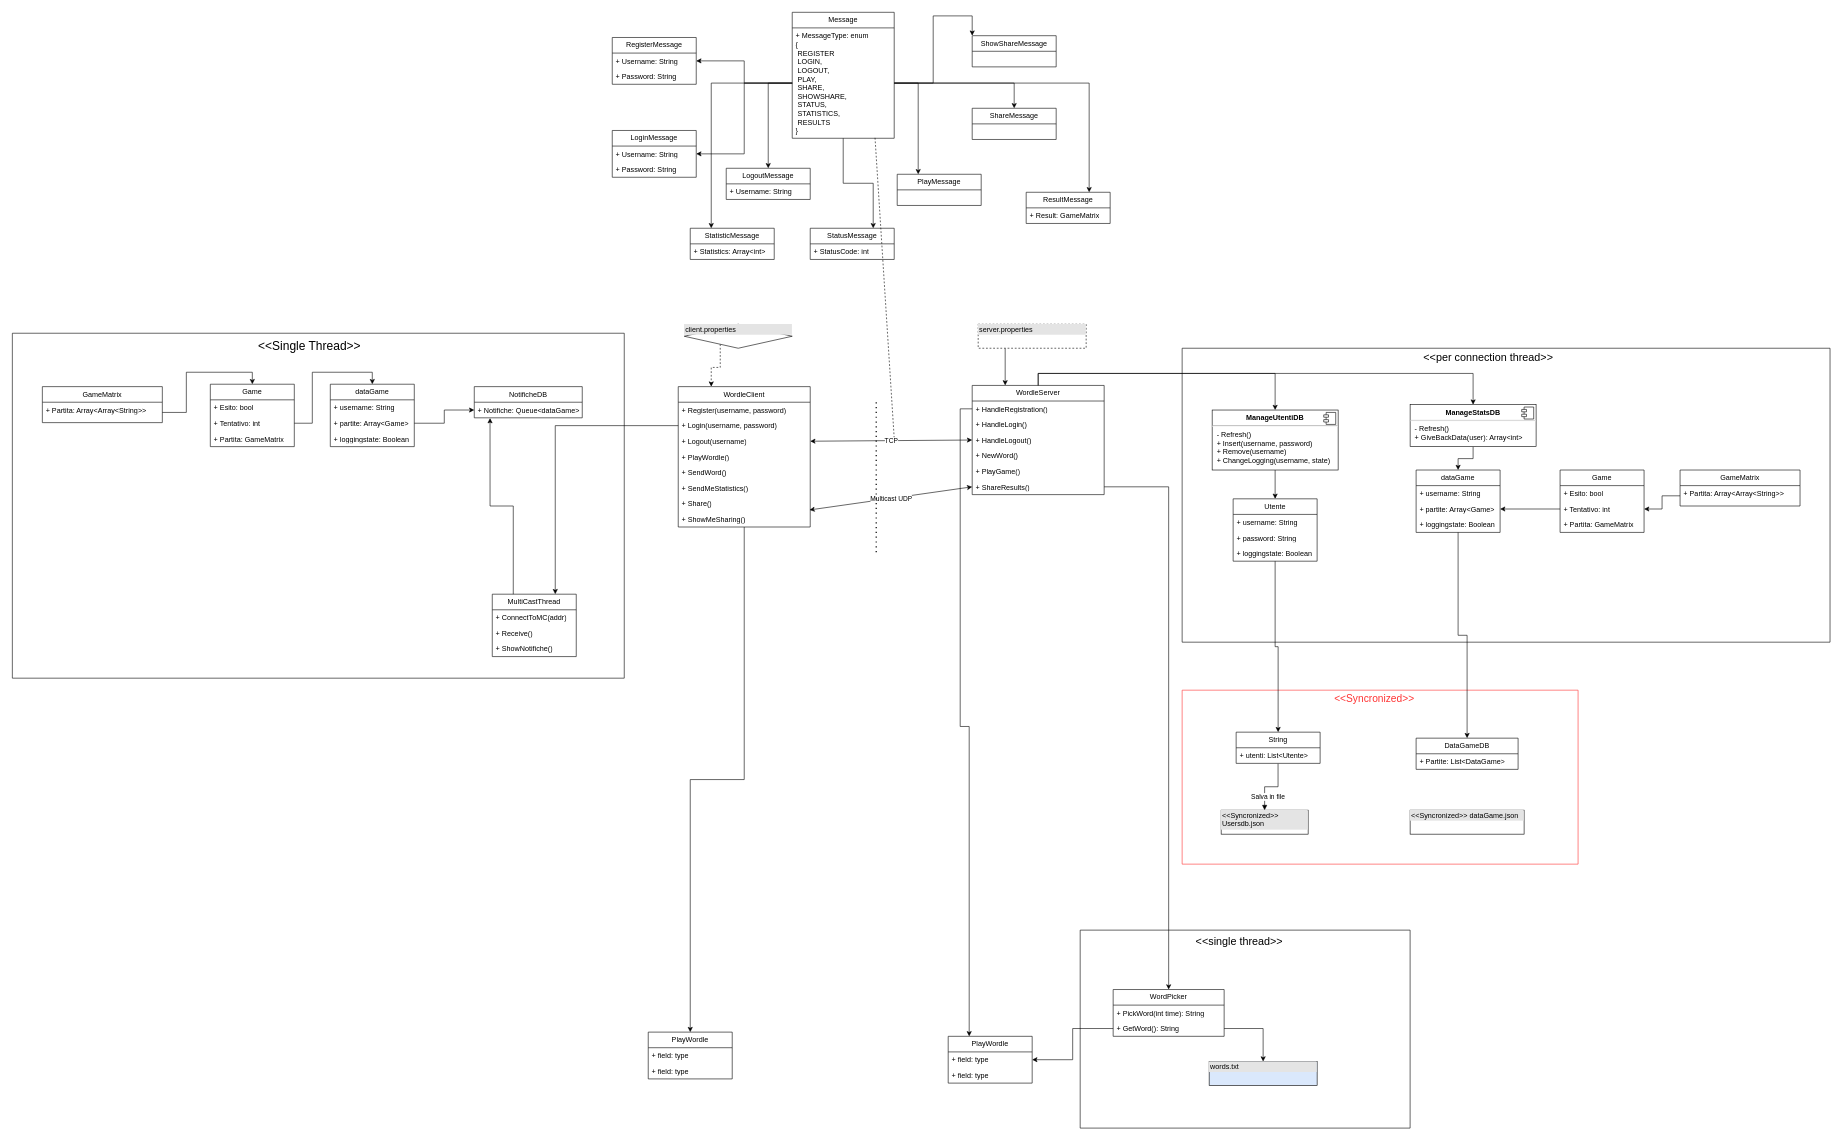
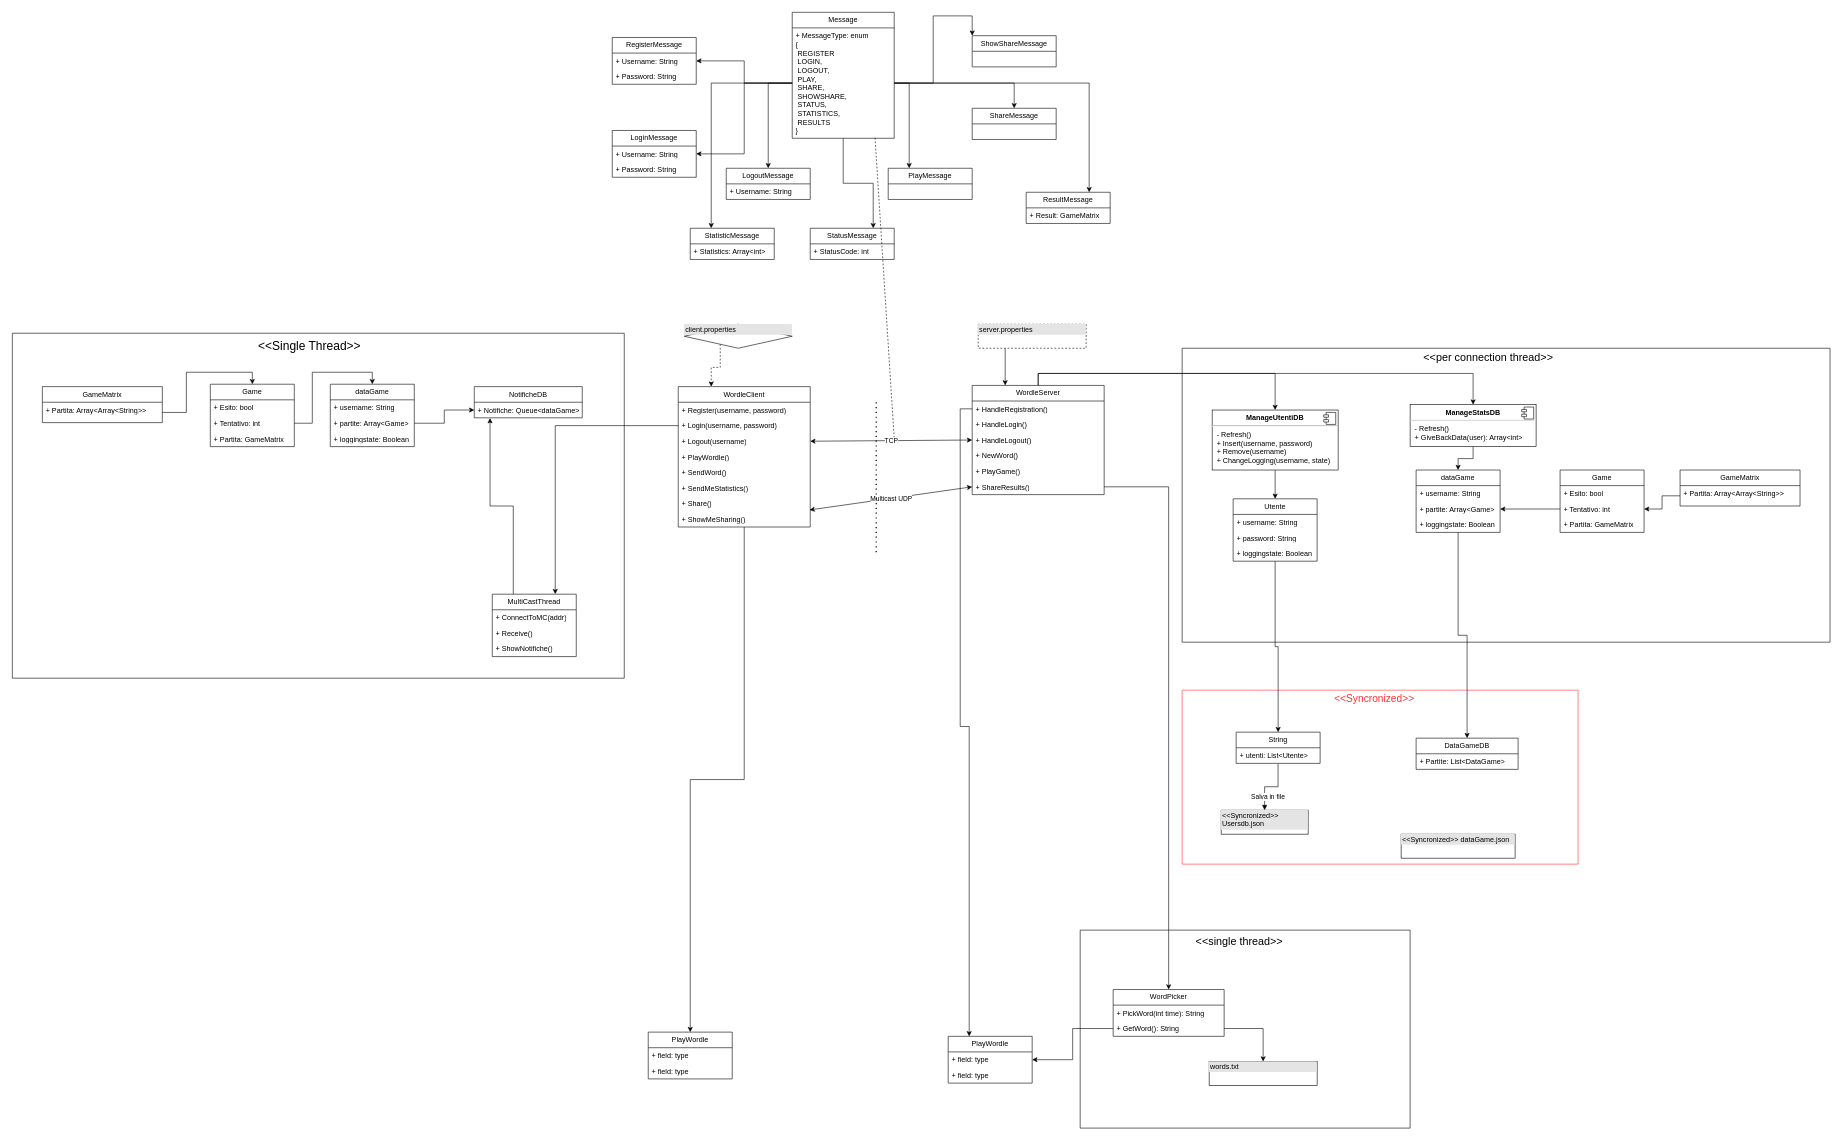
node "PlayMessage": moved (939, 190) -> (930, 184)
node "<<Syncronized>> dataGame.json": moved (1467, 822) -> (1458, 846)
node "words.txt": fillcolor #dae8fc -> #ffffff
